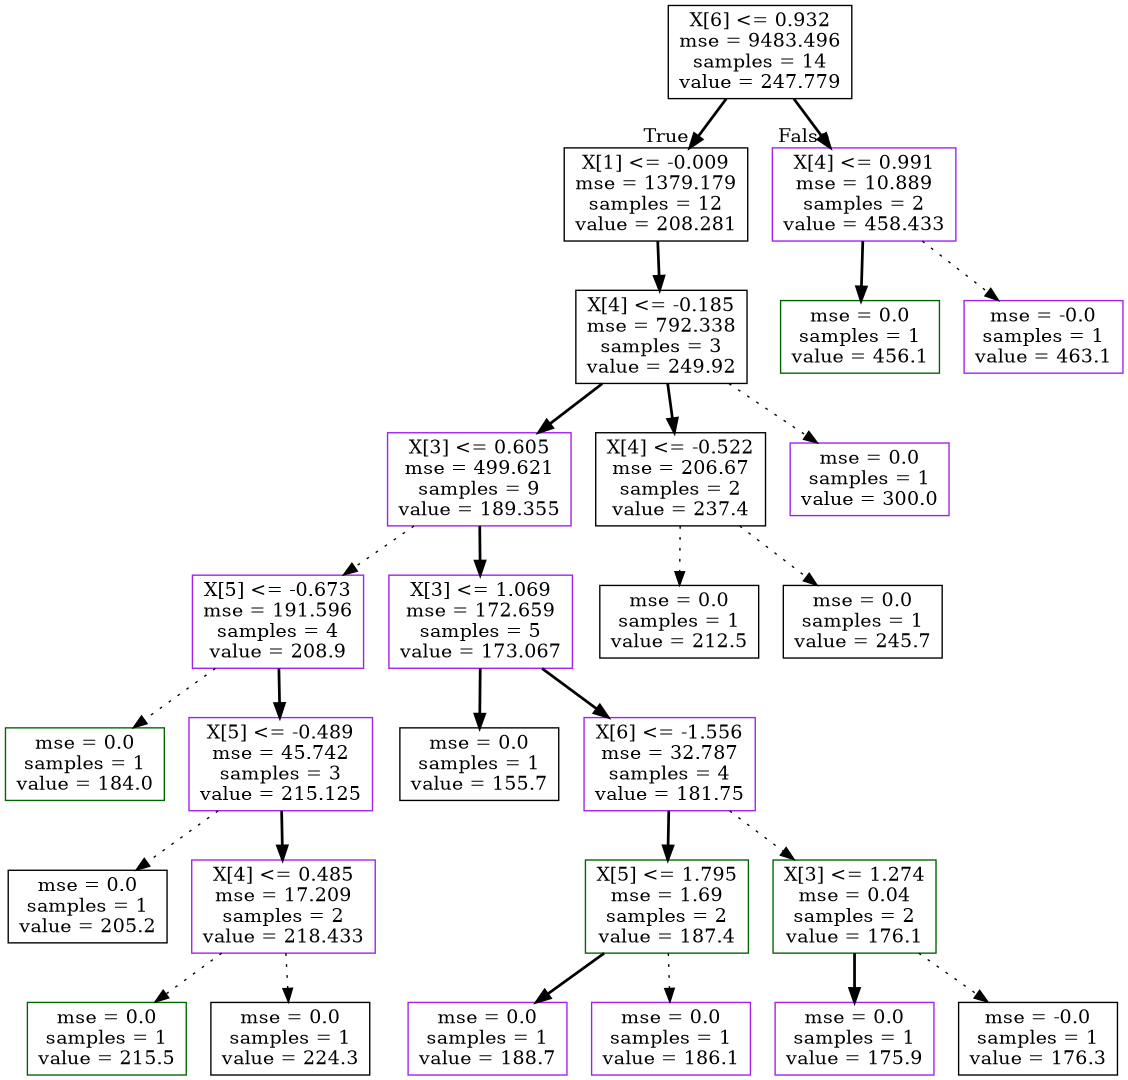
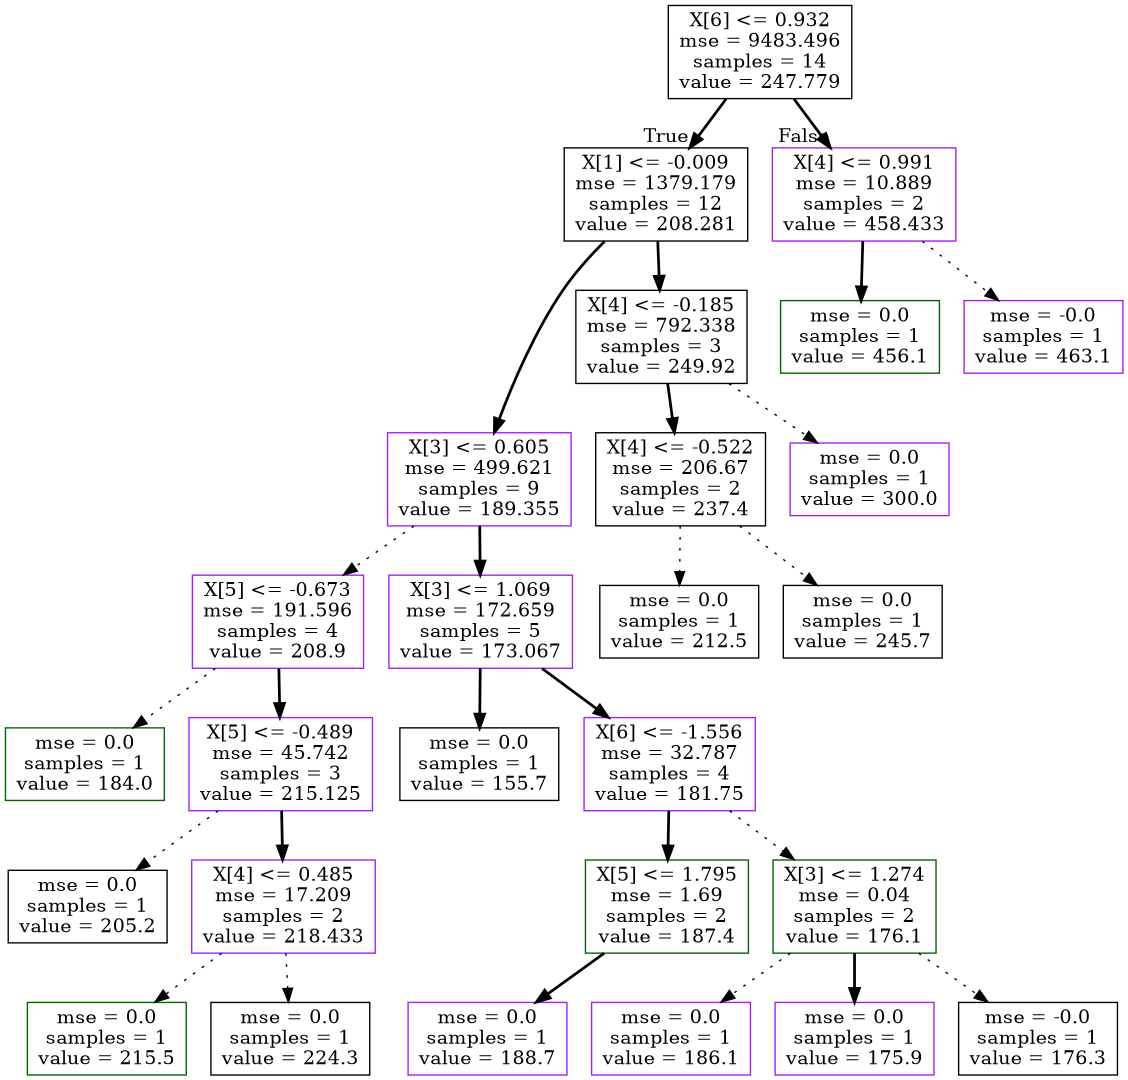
edge "X[4] <= -0.185 mse = 792.338 samples = 3 value = 249.92" -> "X[3] <= 0.605 mse = 499.621 samples = 9 value = 189.355": now "X[1] <= -0.009 mse = 1379.179 samples = 12 value = 208.281" -> "X[3] <= 0.605 mse = 499.621 samples = 9 value = 189.355"
edge "X[5] <= 1.795 mse = 1.69 samples = 2 value = 187.4" -> "mse = 0.0 samples = 1 value = 186.1": now "X[3] <= 1.274 mse = 0.04 samples = 2 value = 176.1" -> "mse = 0.0 samples = 1 value = 186.1"
